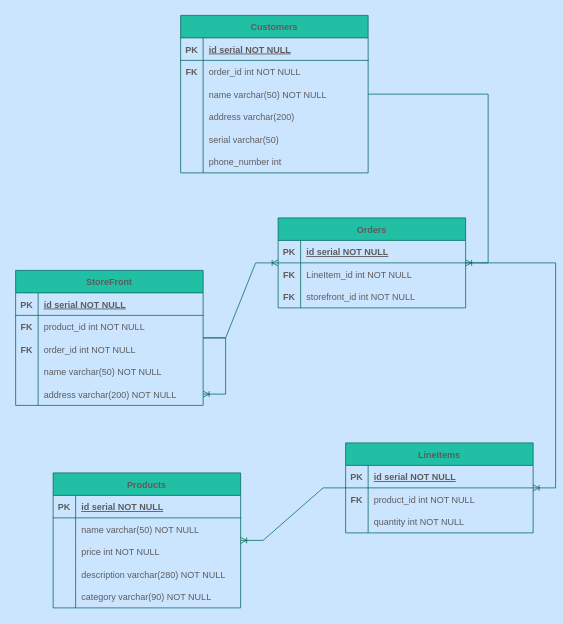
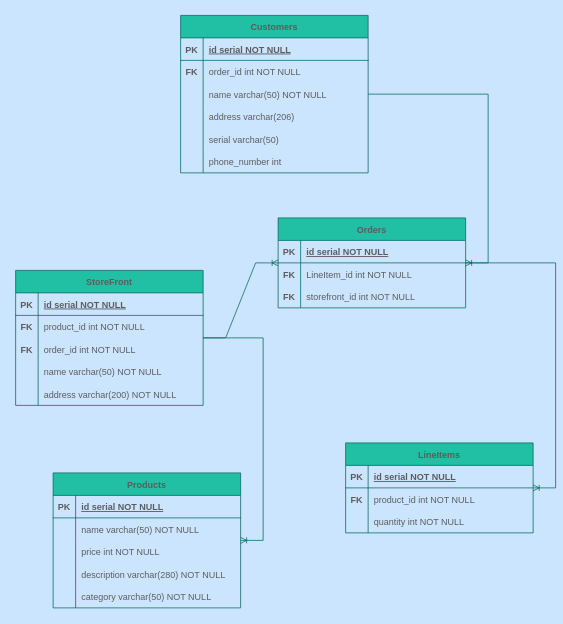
node "address varchar(200)": label "address varchar(200)" -> "address varchar(206)"
edge "StoreFront" -> "address varchar(200) NOT NULL": now "StoreFront" -> "Products"
edge "LineItems" -> "Products": removed
node "category varchar(90) NOT NULL": label "category varchar(90) NOT NULL" -> "category varchar(50) NOT NULL"
